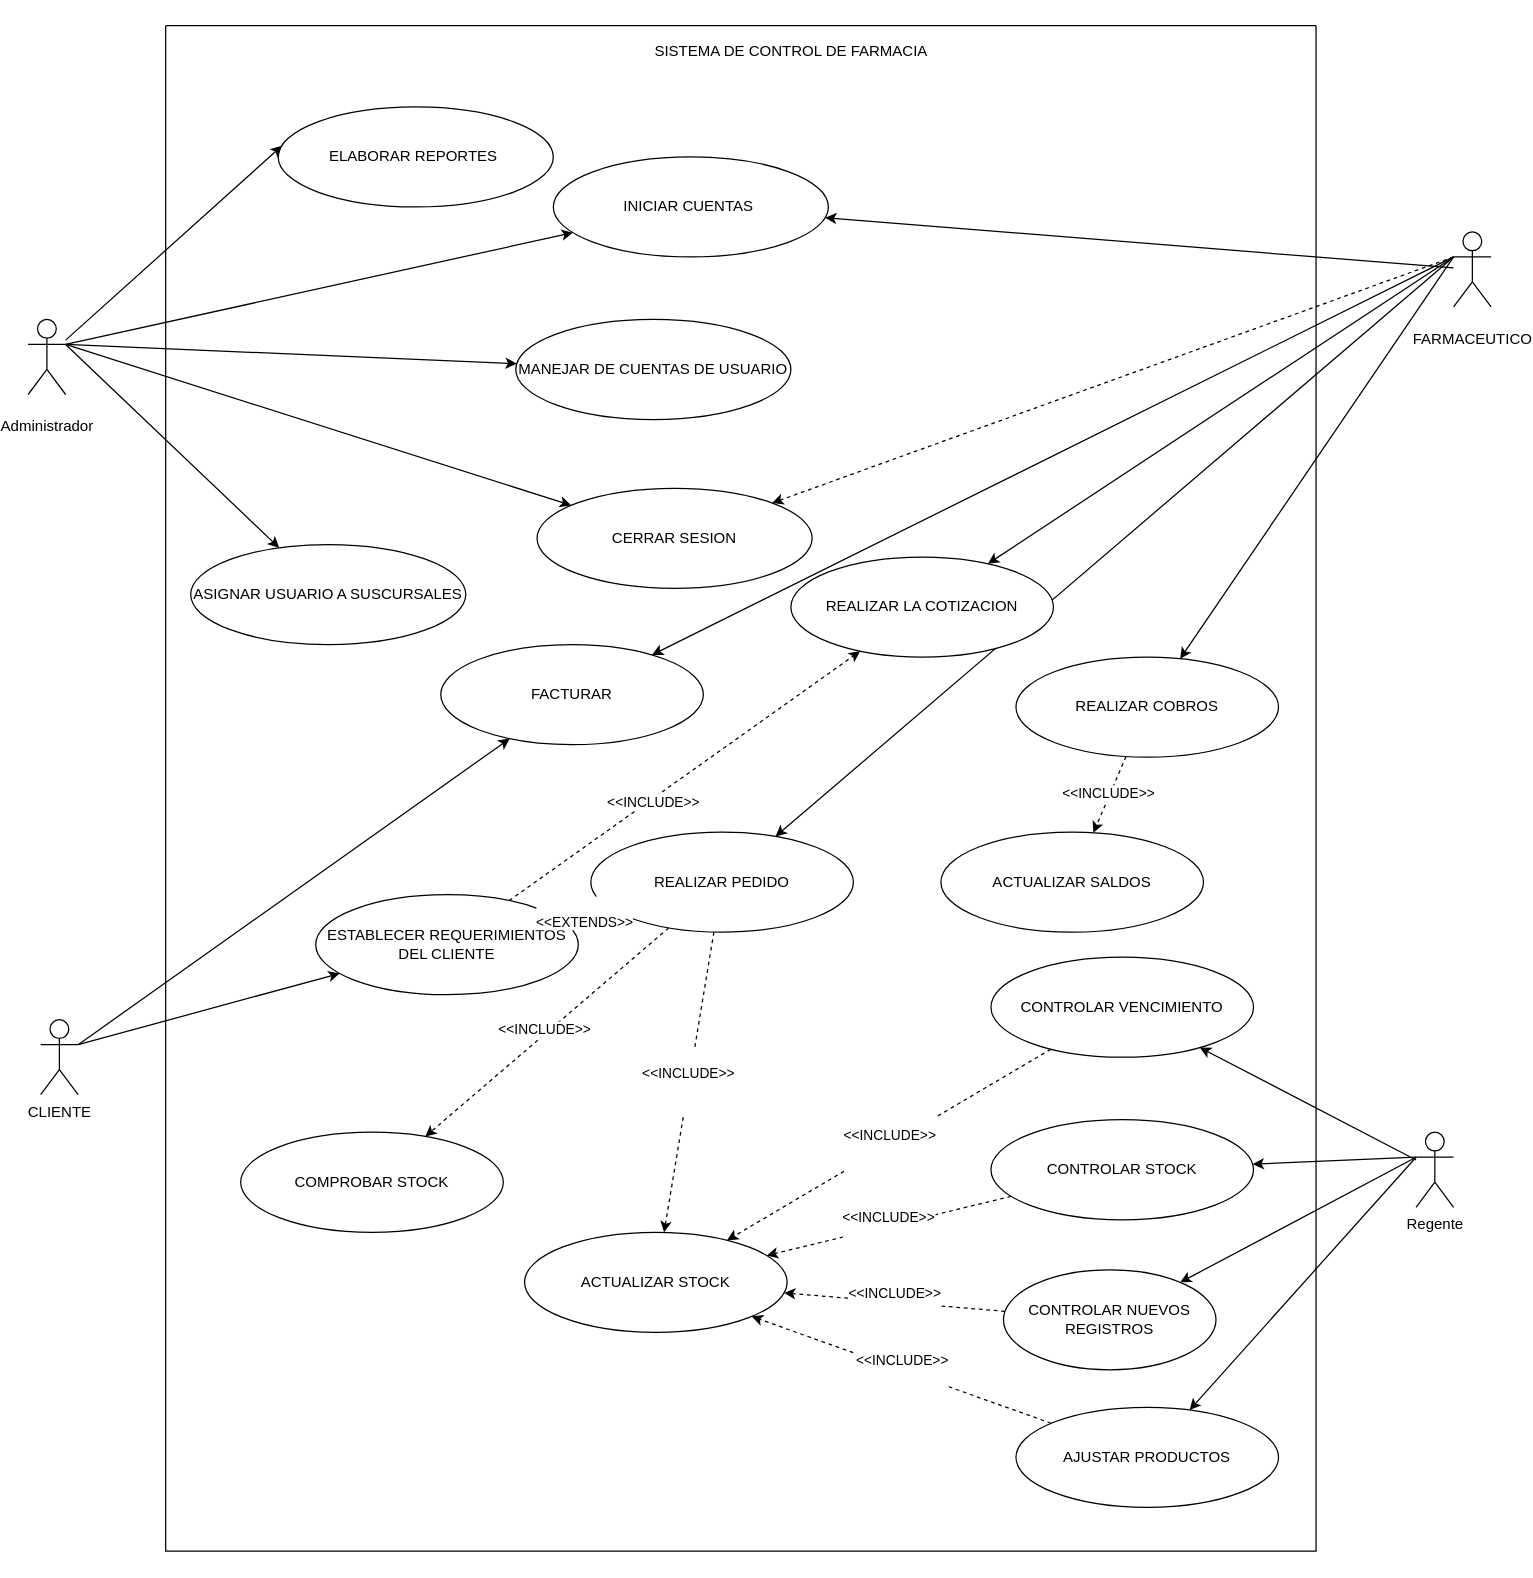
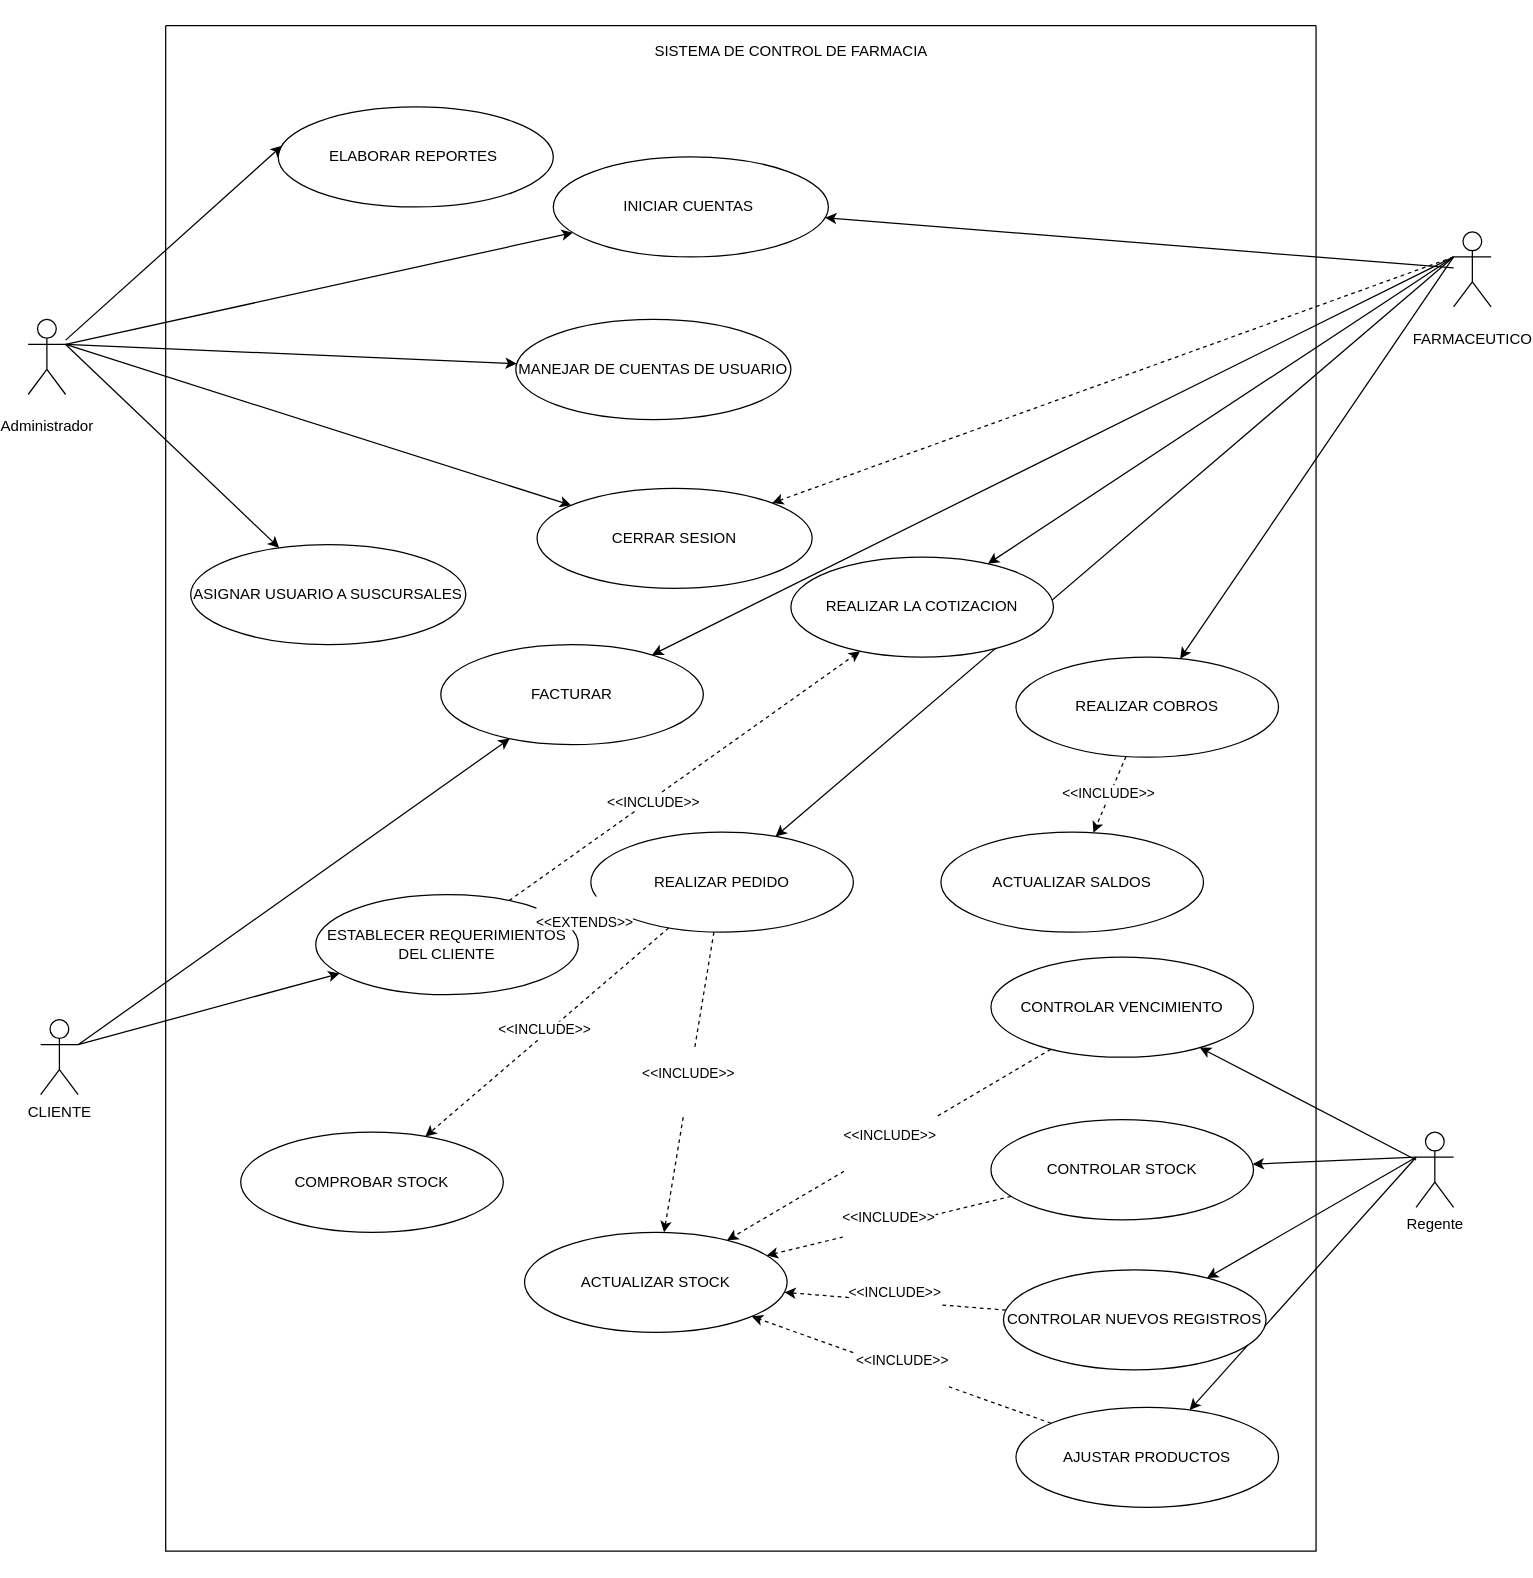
node "CONTROLAR NUEVOS REGISTROS": size 213x100 -> 263x100
